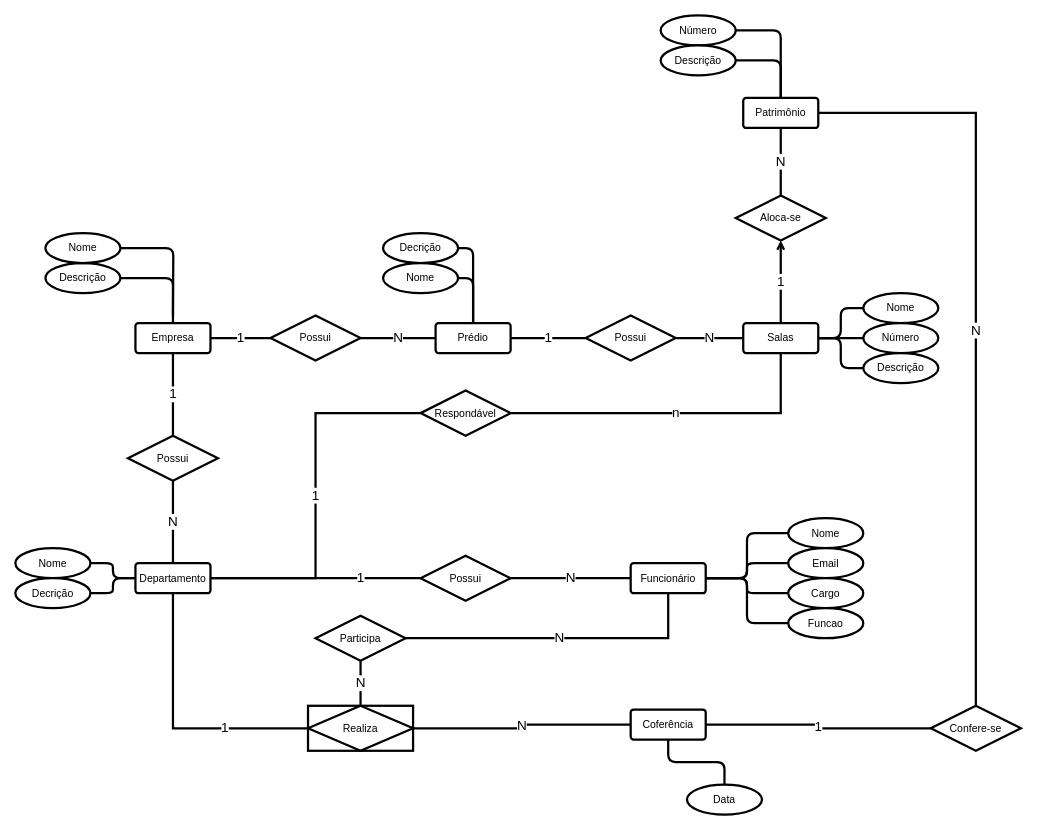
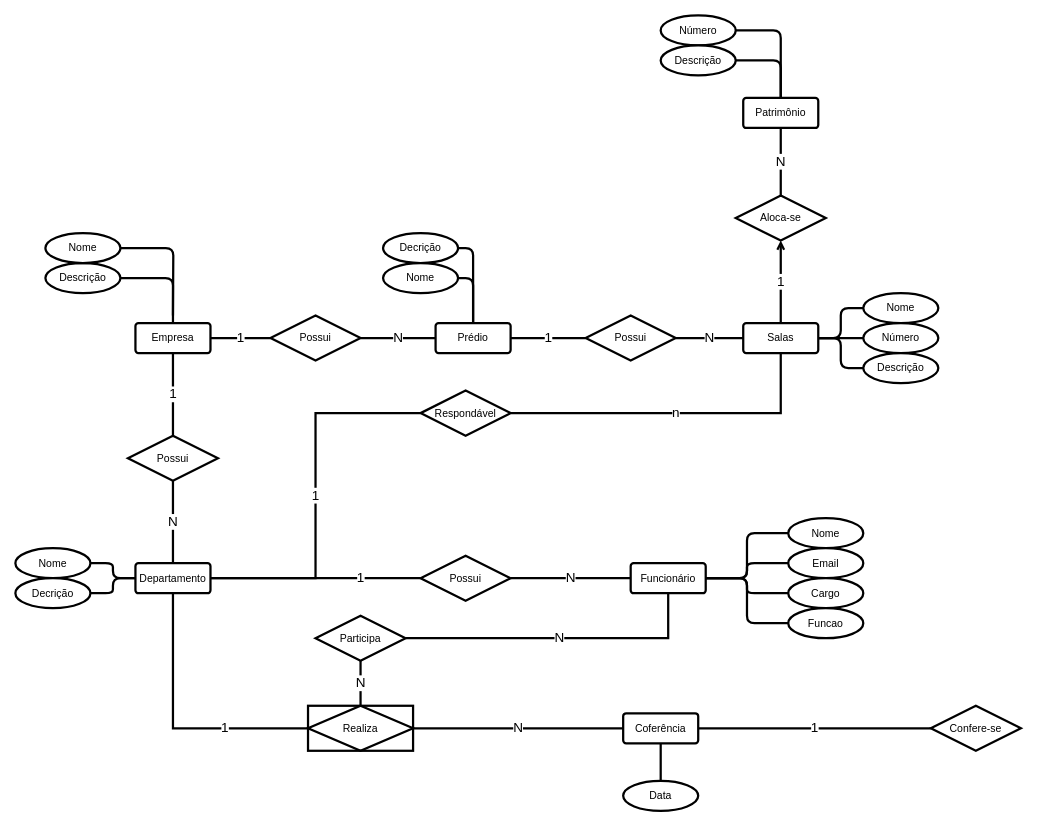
edge "Patrimônio" -- "Confere-se": removed, label "N"
node "Coferência": moved (668, 724) -> (660, 728)
node "Data": moved (724, 799) -> (660, 795)
